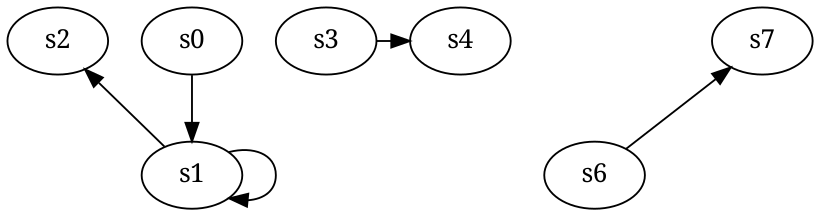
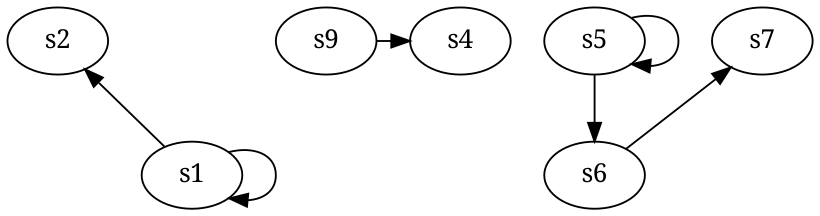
node "s0": removed
node "s3": label "s3" -> "s9"
node "s5": added
